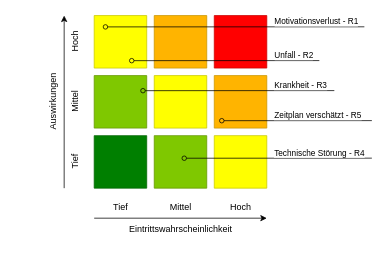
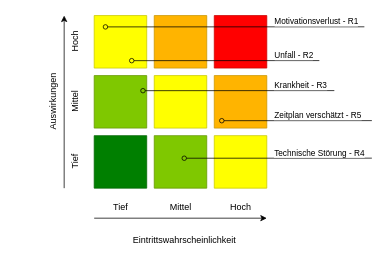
node "Eintrittswahrscheinlichkeit": moved (180, 229) -> (184, 240)
